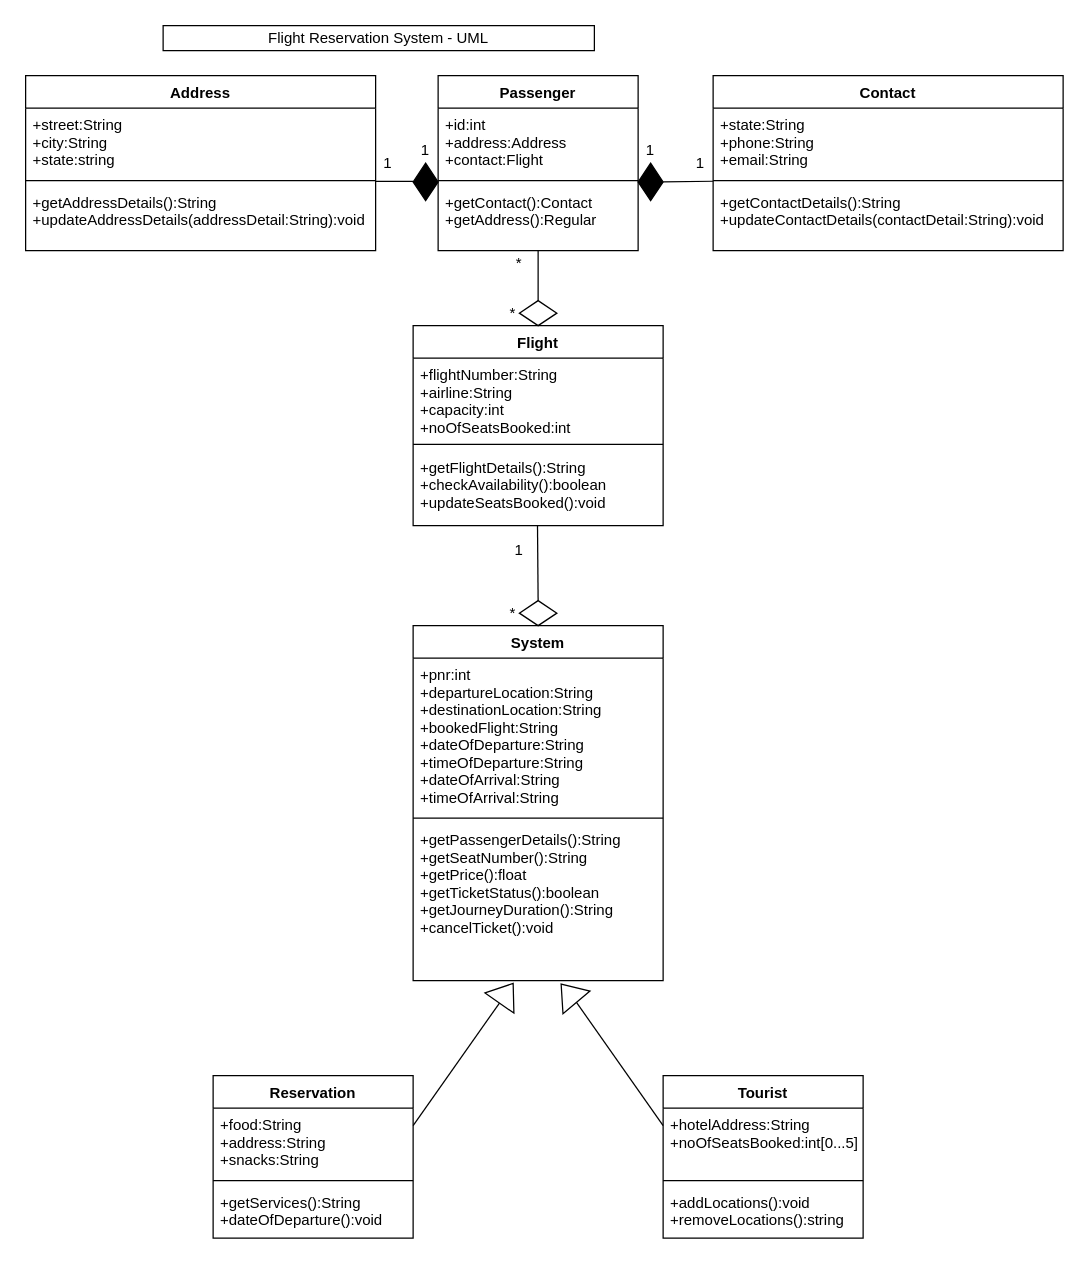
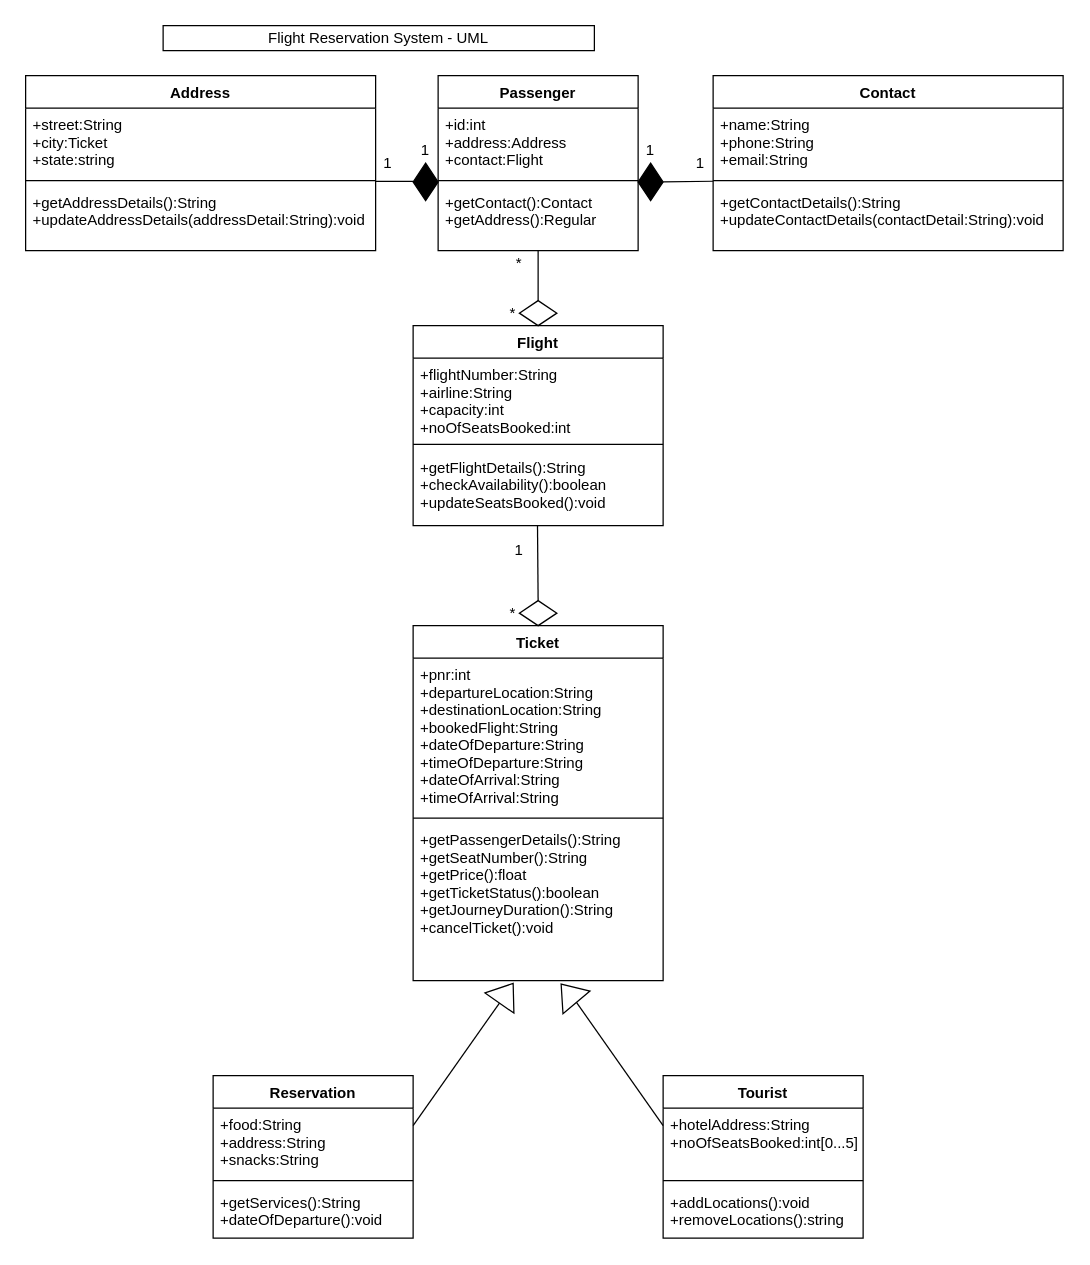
node "+street:String +city:String +state:string": label "+street:String +city:String +state:string" -> "+street:String +city:Ticket +state:string"
node "+state:String +phone:String +email:String": label "+state:String +phone:String +email:String" -> "+name:String +phone:String +email:String"
node "System": label "System" -> "Ticket"
